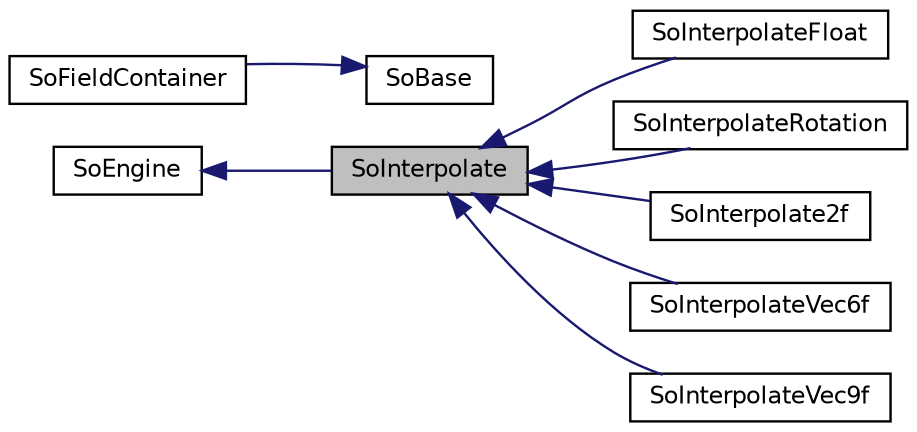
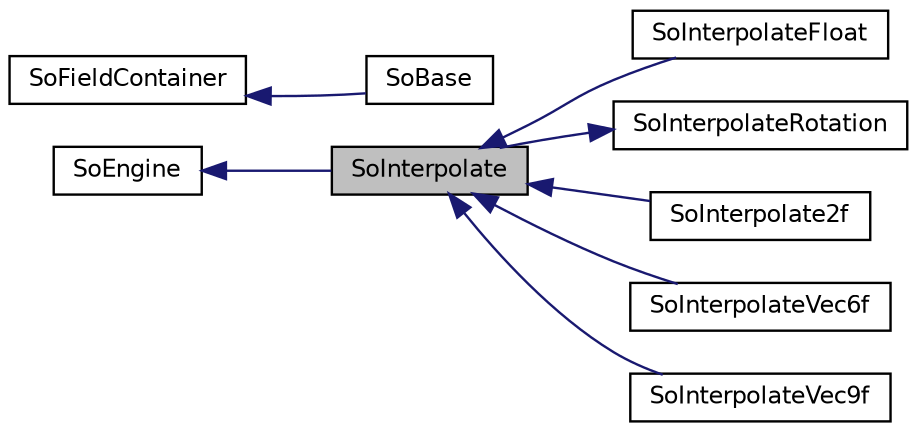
edge "SoFieldContainer" -> "SoBase": reversed
edge "SoInterpolateRotation" -> "SoInterpolate": reversed
